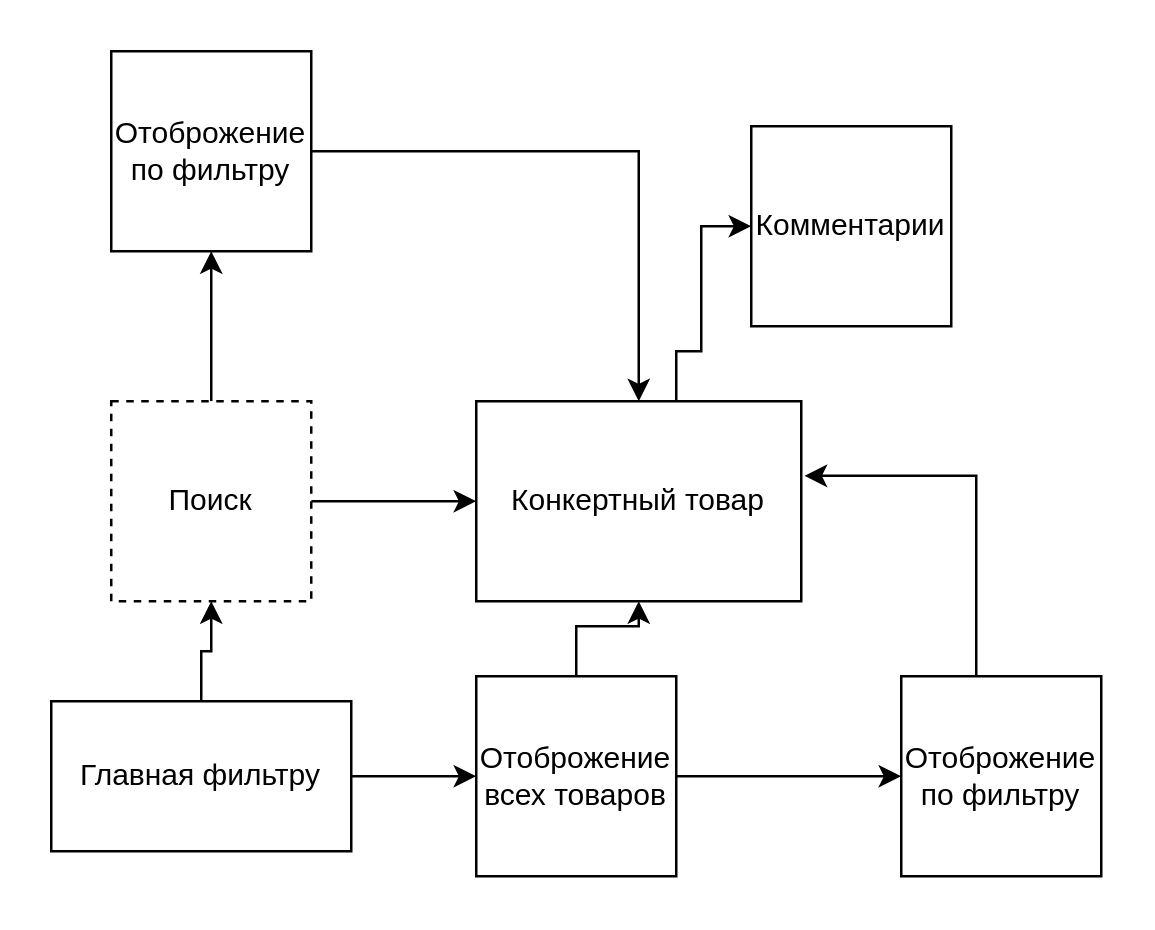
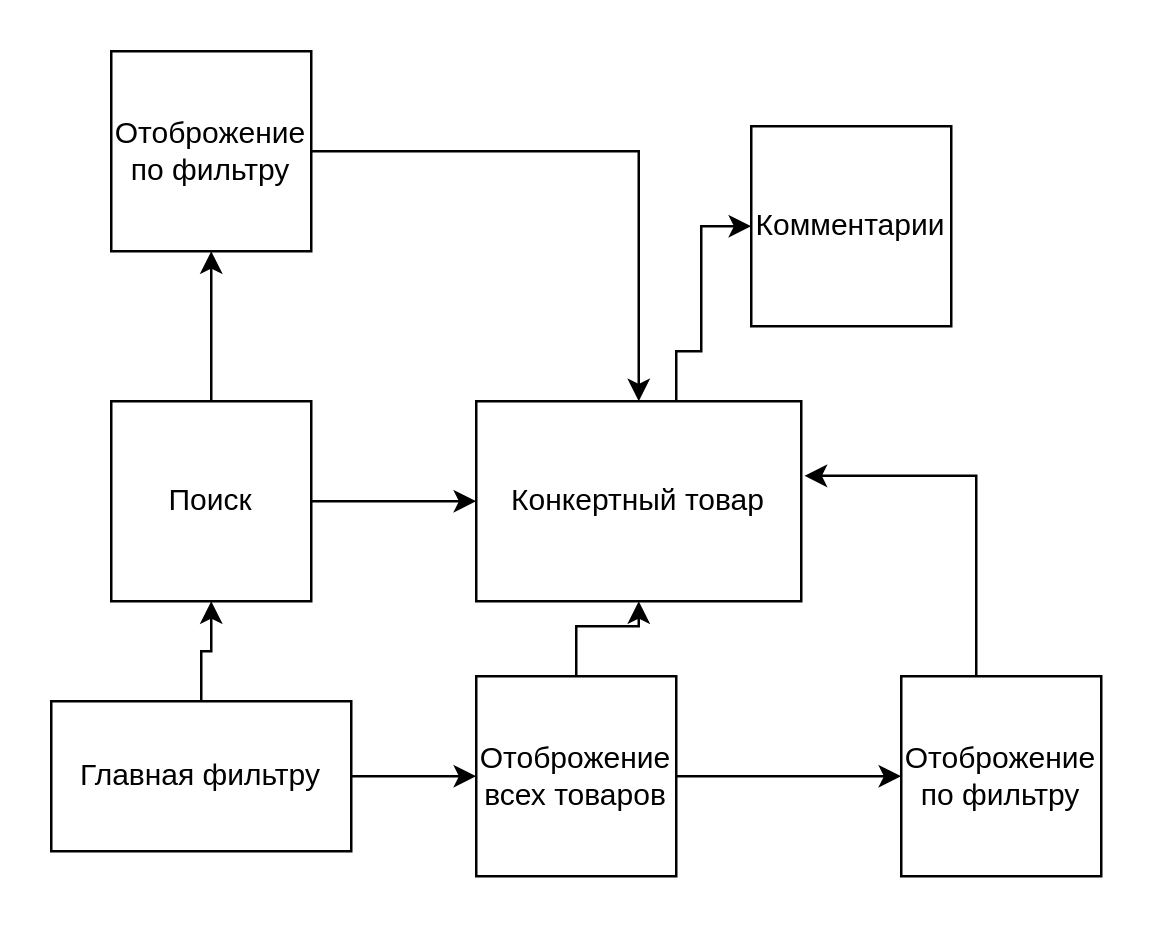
node "Поиск": style dashed -> solid
